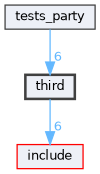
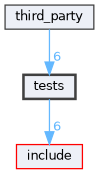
node "tests_party": label "tests_party" -> "third_party"
node "third": label "third" -> "tests"
